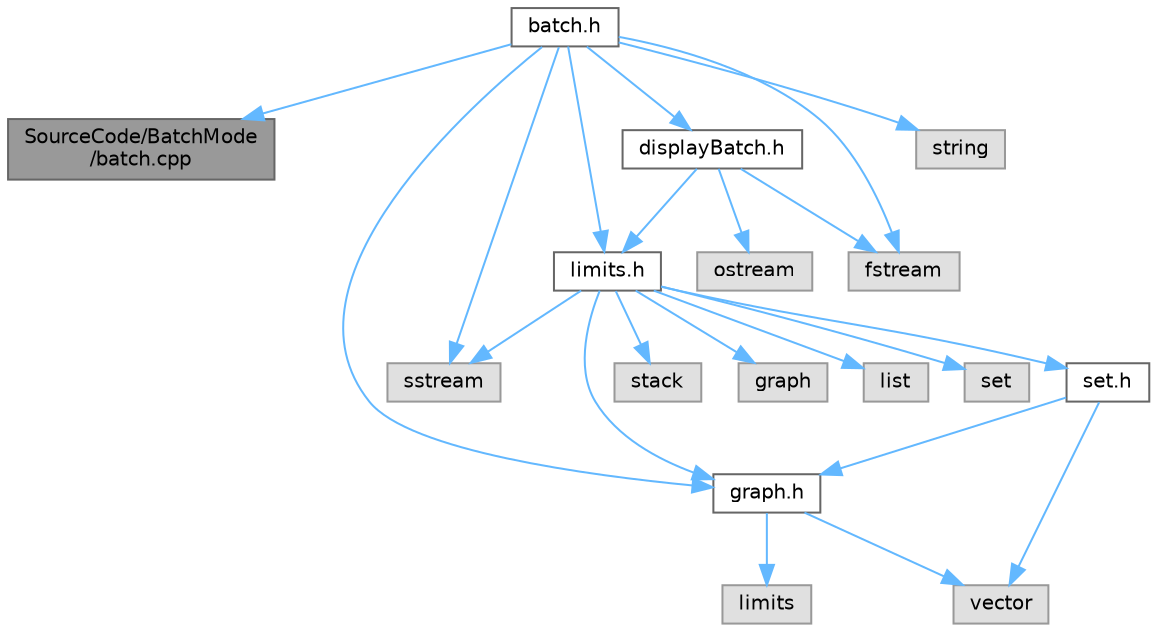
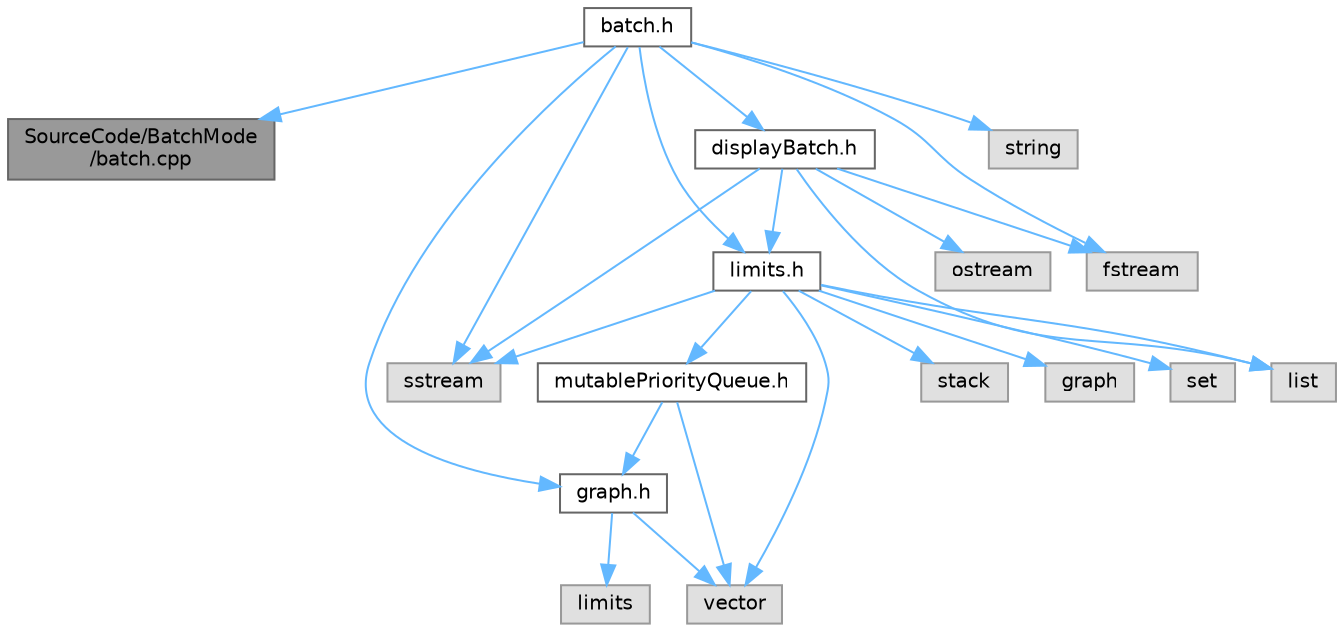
edge "displayBatch.h" -> "sstream": added
edge "displayBatch.h" -> "list": added
node "set.h": label "set.h" -> "mutablePriorityQueue.h"
edge "limits.h" -> "graph.h": now "limits.h" -> "vector"
